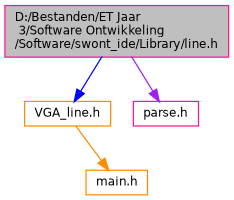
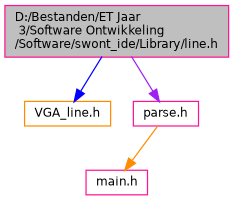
edge "VGA_line.h" -> "main.h": now "parse.h" -> "main.h"
node "main.h": color darkorange -> deeppink
